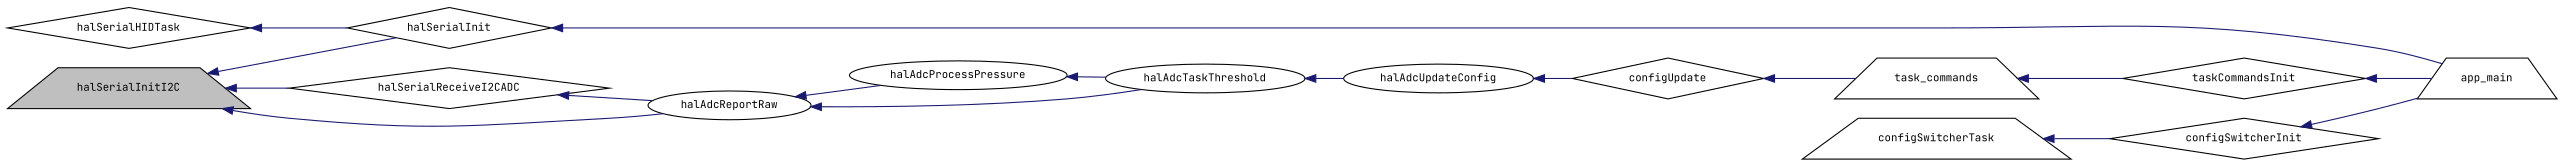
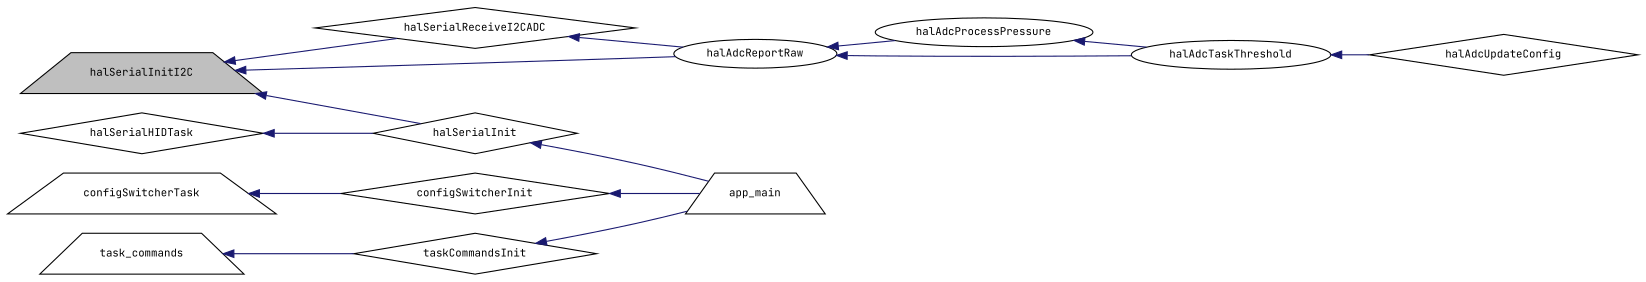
node "halAdcUpdateConfig": shape ellipse -> diamond
node "configUpdate": removed
